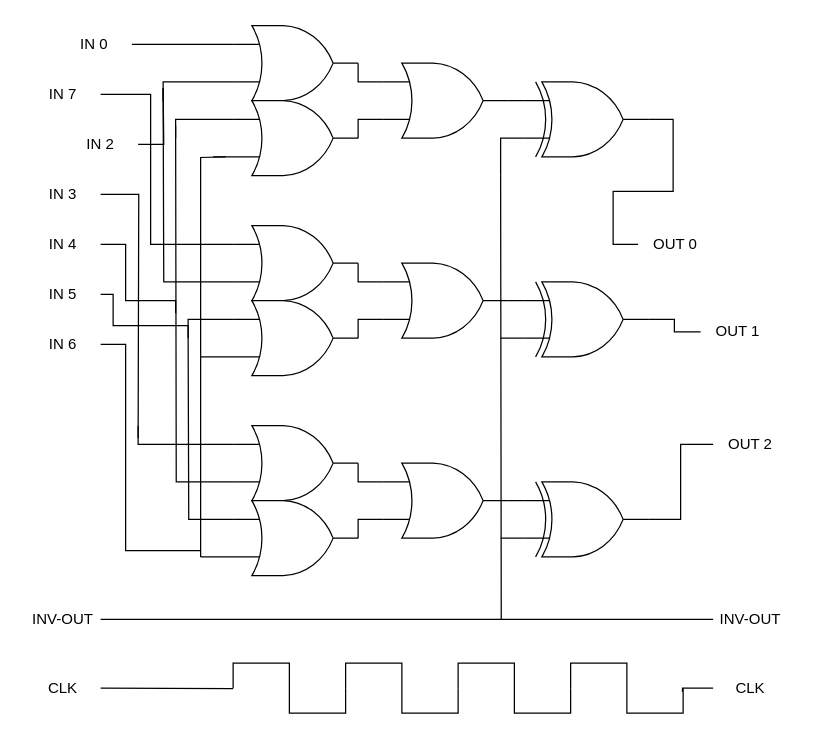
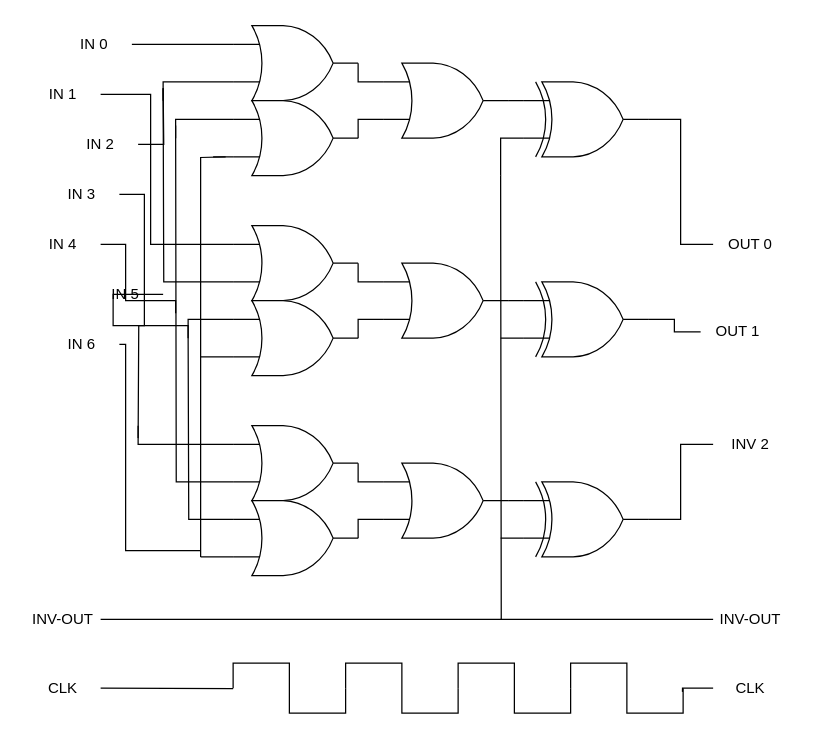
node "IN 7": label "IN 7" -> "IN 1"
node "IN 3": moved (63, 194) -> (82, 194)
node "OUT 0": moved (676, 244) -> (751, 244)
node "IN 5": moved (63, 294) -> (126, 294)
node "IN 6": moved (63, 344) -> (82, 344)
node "OUT 2": label "OUT 2" -> "INV 2"
